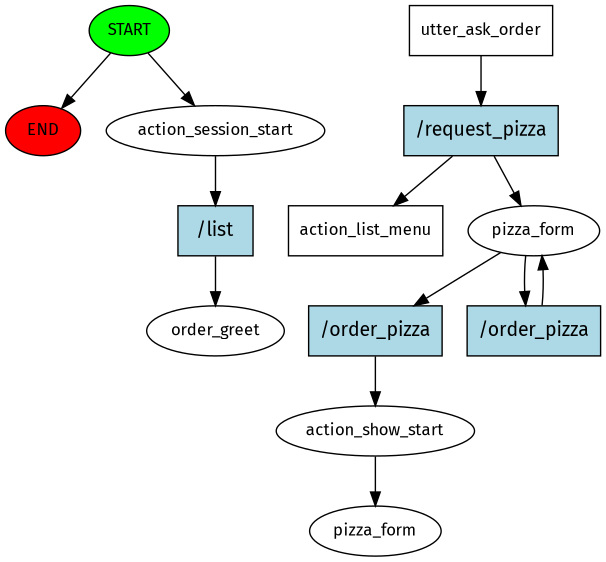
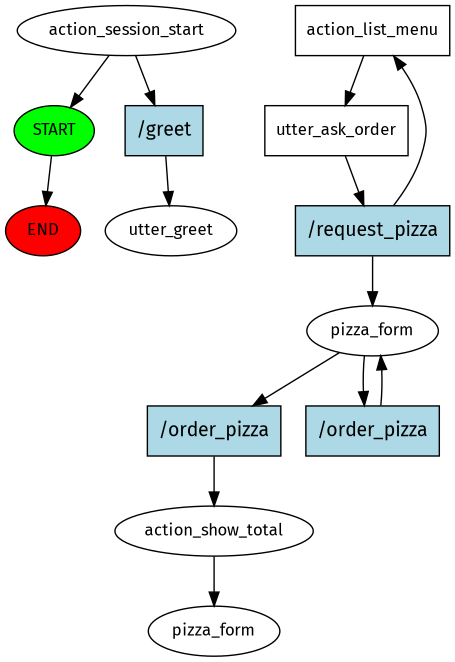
edge "START" -> "action_session_start": reversed
edge "action_list_menu" -> "utter_ask_order": added
node "/list": label "/list" -> "/greet"
node "order_greet": label "order_greet" -> "utter_greet"
node "action_show_start": label "action_show_start" -> "action_show_total"
